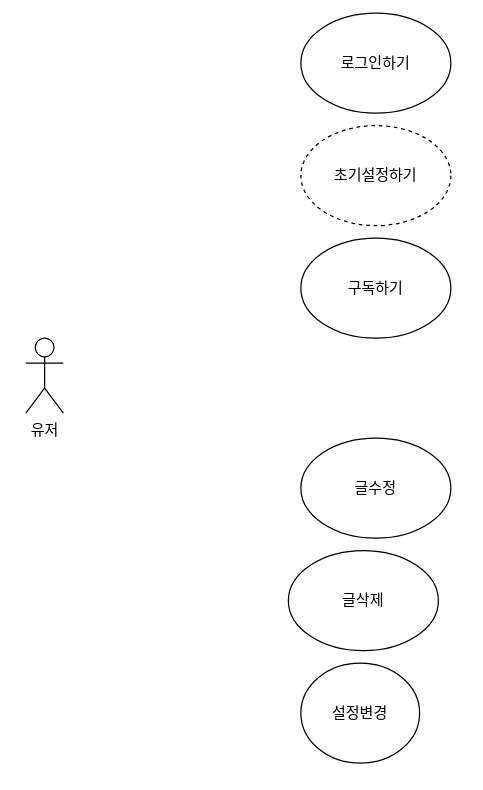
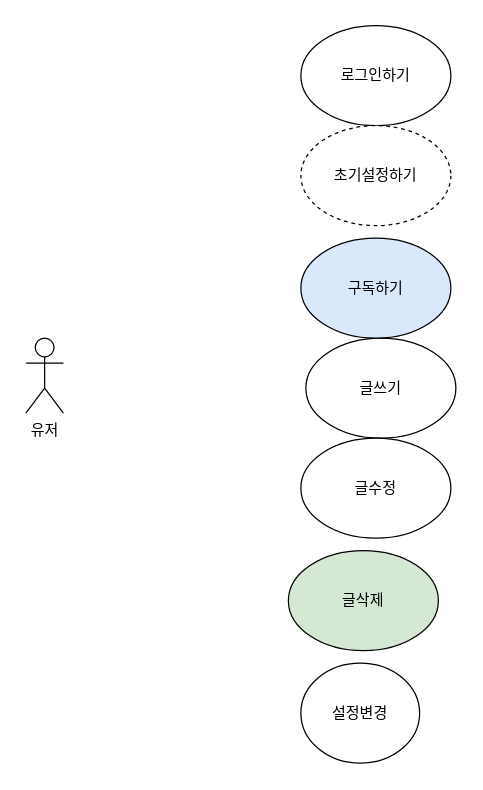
node "로그인하기": moved (376, 63) -> (376, 76)
node "구독하기": fillcolor #ffffff -> #dae8fc
node "글쓰기": added
node "글삭제": fillcolor #ffffff -> #d5e8d4
